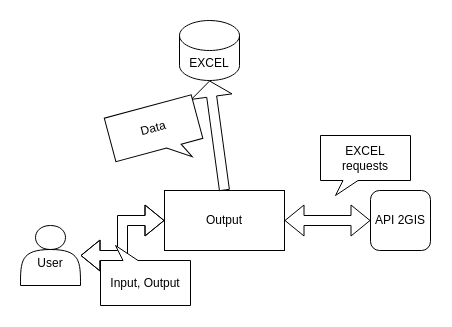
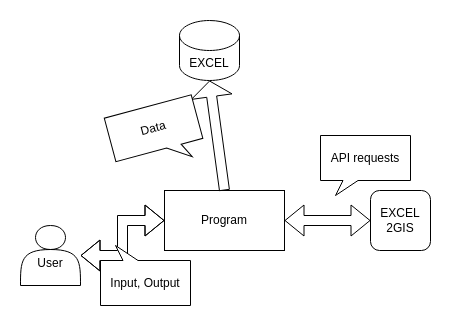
node "EXCEL requests": label "EXCEL requests" -> "API requests"
node "Output": label "Output" -> "Program"
node "API 2GIS": label "API 2GIS" -> "EXCEL 2GIS"
